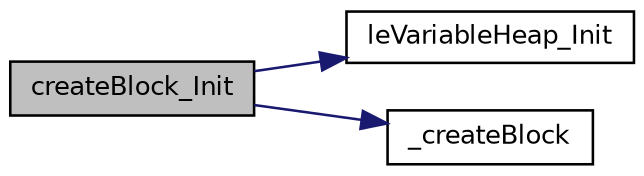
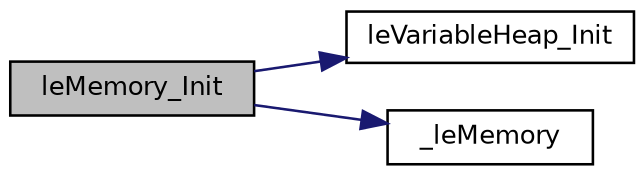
node "createBlock_Init": label "createBlock_Init" -> "leMemory_Init"
node "_createBlock": label "_createBlock" -> "_leMemory"
